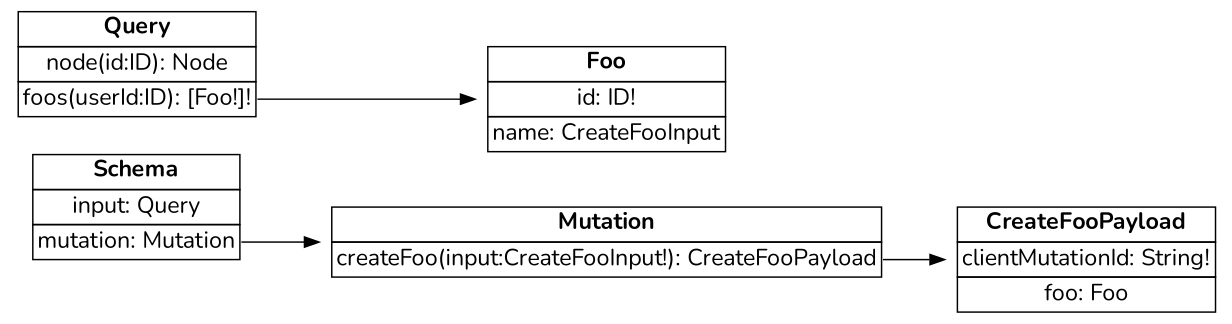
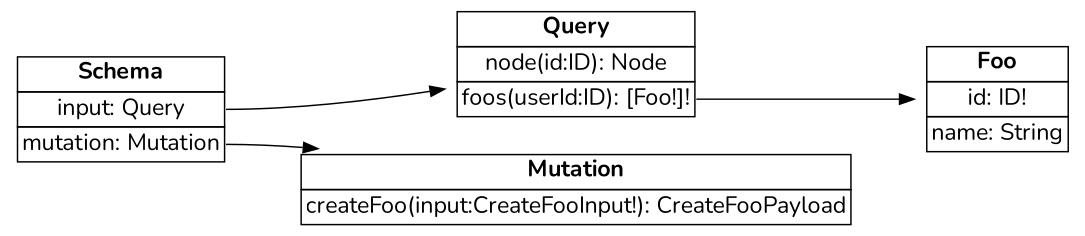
edge "Schema" -> "Query": added
node "Foo": text "name: CreateFooInput" -> "name: String"
node "CreateFooPayload": removed
